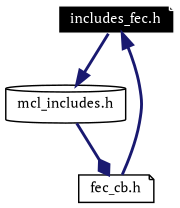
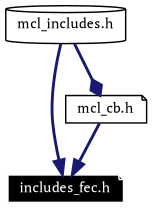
edge "includes_fec.h" -> "mcl_includes.h": reversed
node "fec_cb.h": label "fec_cb.h" -> "mcl_cb.h"
